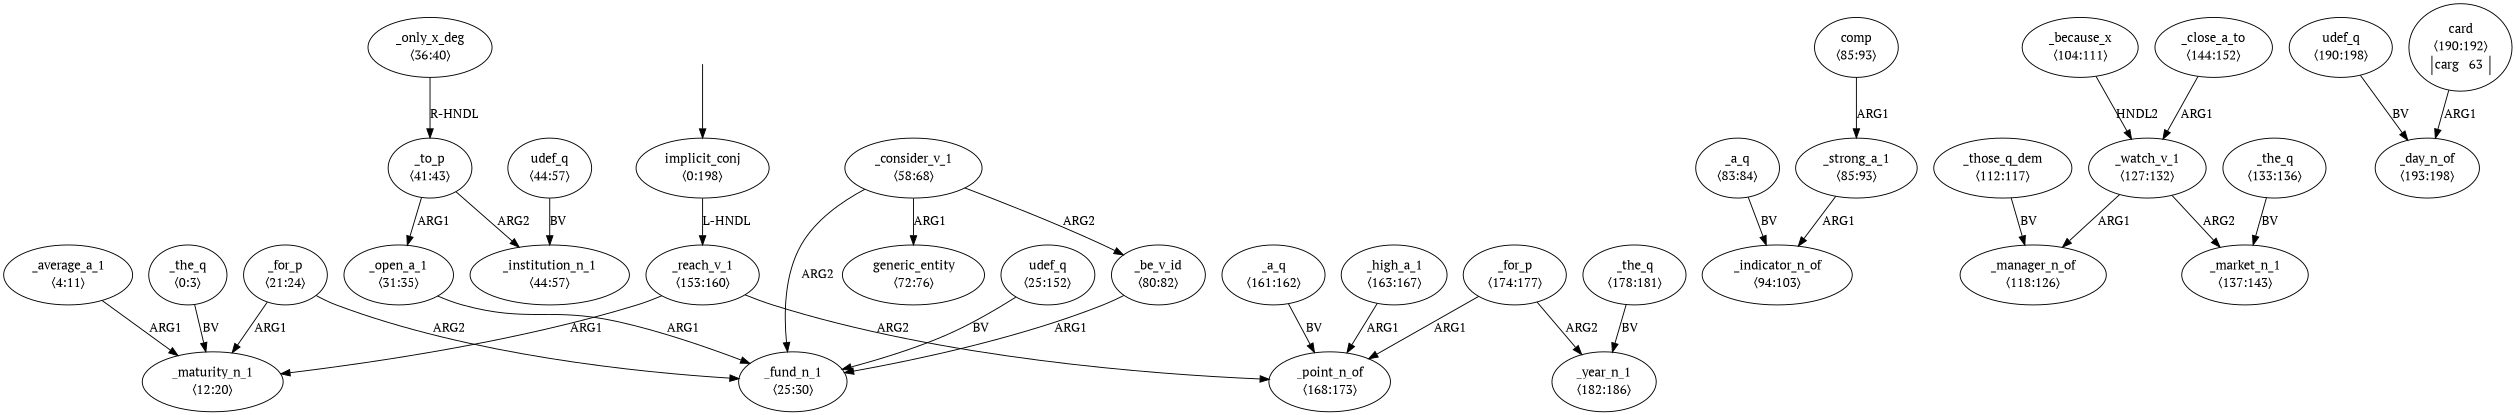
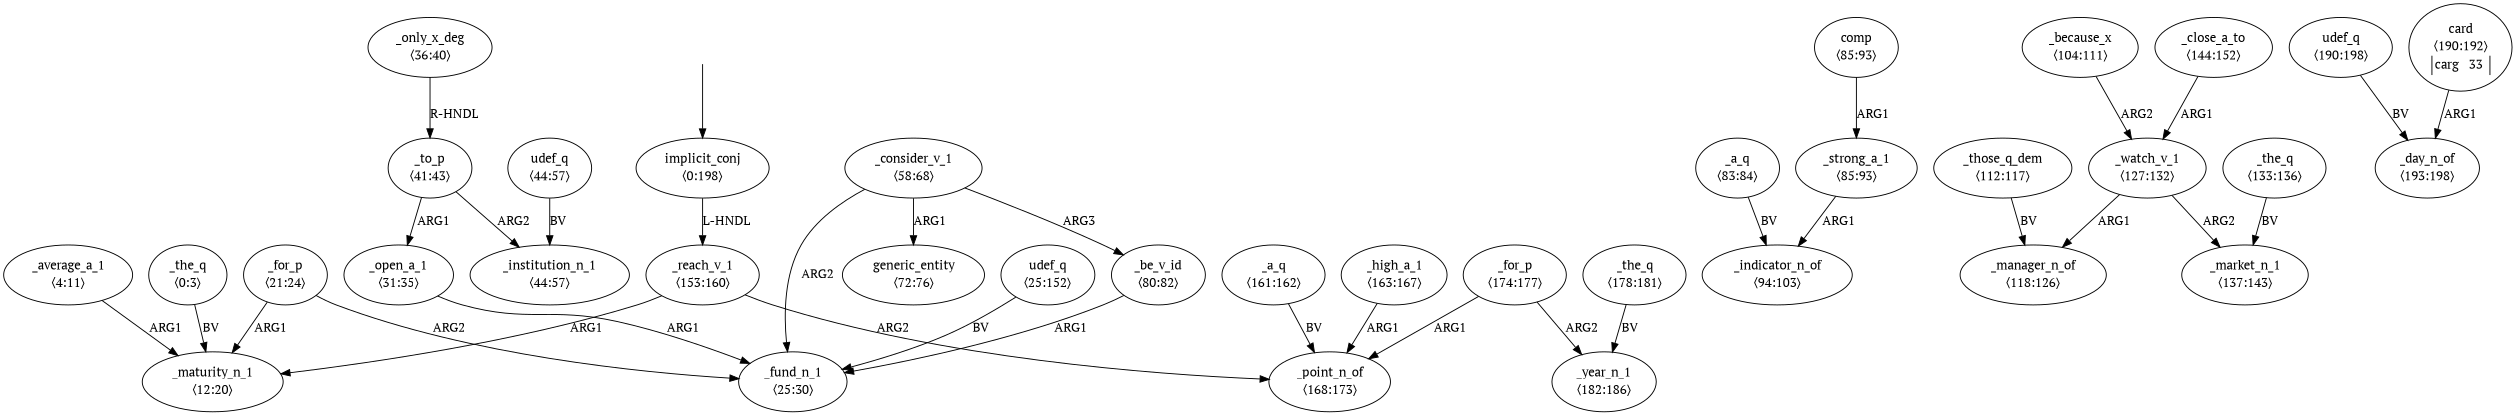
node "card": text "63" -> "33"
edge "_because_x" -> "_watch_v_1": label "HNDL2" -> "ARG2"
edge "_consider_v_1" -> "_be_v_id": label "ARG2" -> "ARG3"
